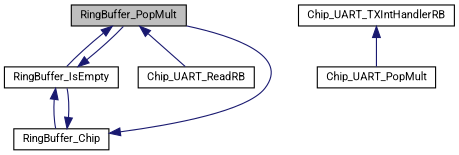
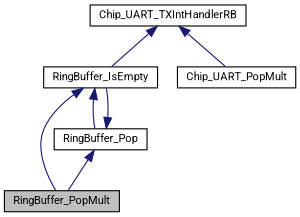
edge "RingBuffer_IsEmpty" -> "RingBuffer_PopMult": now "RingBuffer_IsEmpty" -> "Chip_UART_TXIntHandlerRB"
node "Chip_UART_ReadRB": removed
node "RingBuffer_Chip": label "RingBuffer_Chip" -> "RingBuffer_Pop"
